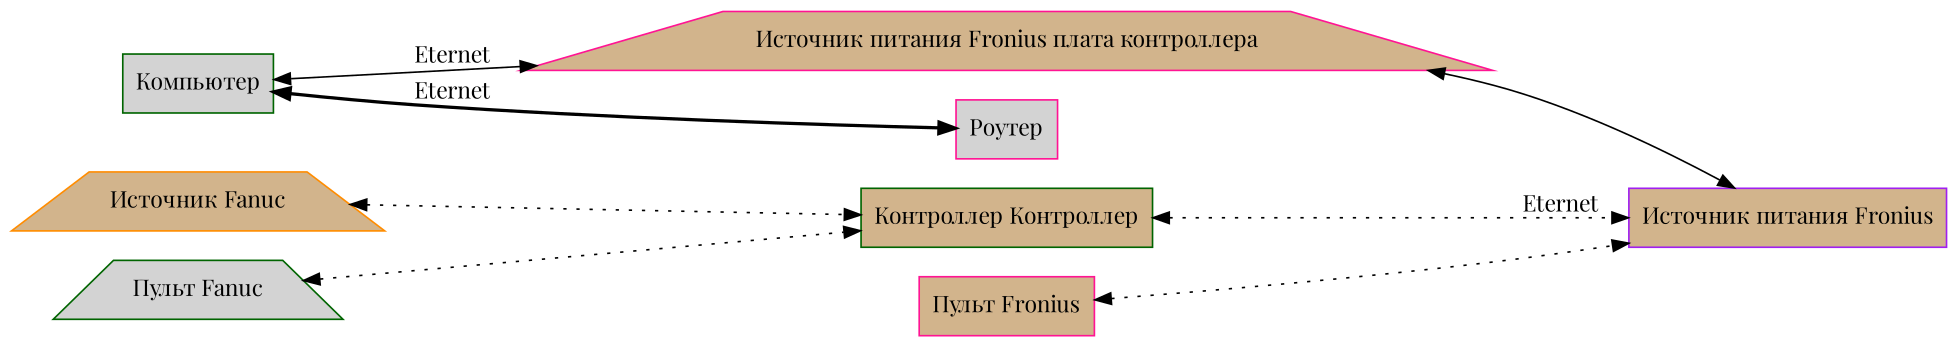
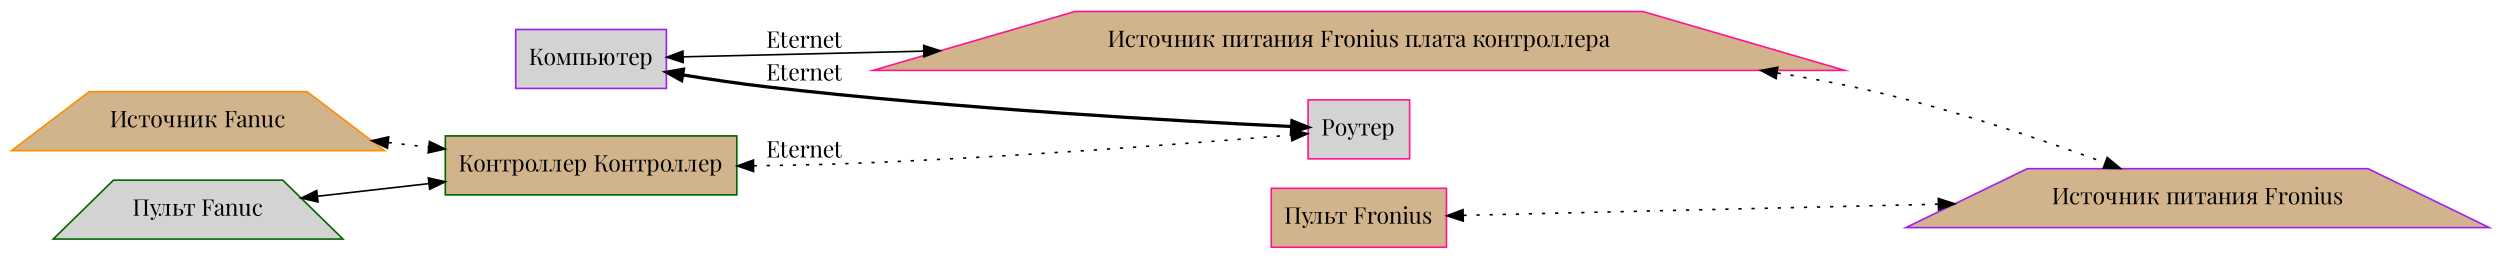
node "Компьютер": color darkgreen -> purple
edge "Источник питания Fronius плата контроллера" -- "Источник питания Fronius": style solid -> dotted
edge "Контроллер Контроллер" -- "Источник питания Fronius": now "Контроллер Контроллер" -- "Роутер"
node "Источник питания Fronius": shape box -> trapezium
edge "Контроллер Контроллер" -- "Пульт Fanuc": style dotted -> solid
